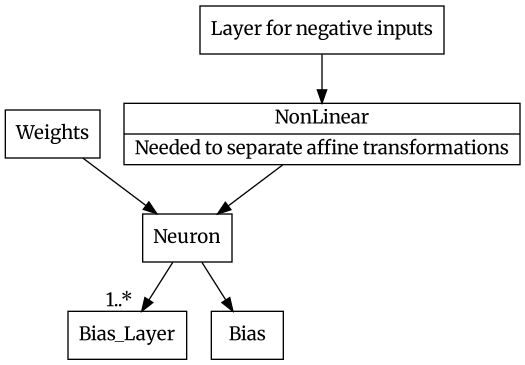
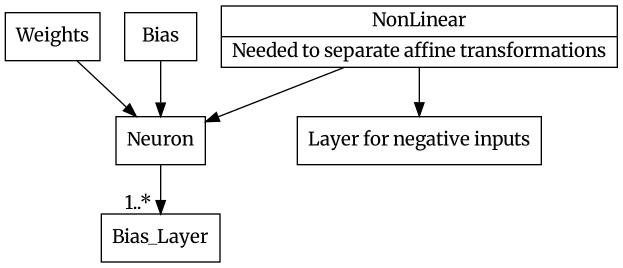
edge "Layer for negative inputs" -> "NonLinear": reversed
edge "Neuron" -> "Bias": reversed
